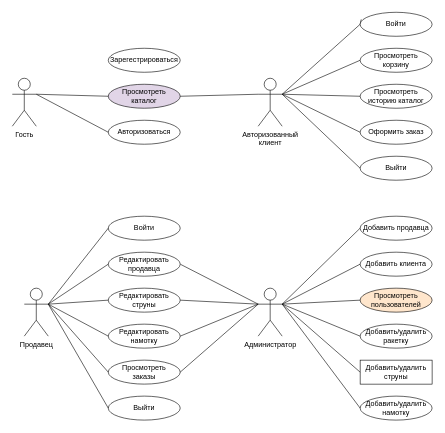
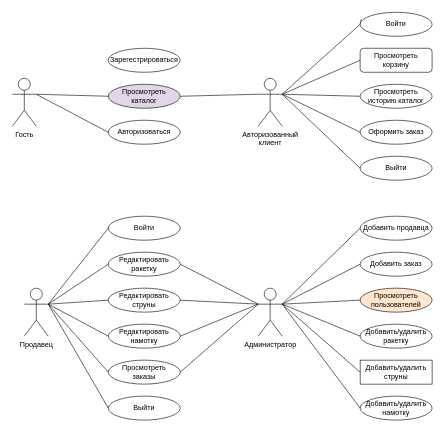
node "Просмотреть корзину": shape ellipse -> rounded rectangle
node "Редактировать продавца": label "Редактировать продавца" -> "Редактировать ракетку"
node "Добавить клиента": label "Добавить клиента" -> "Добавить заказ"
